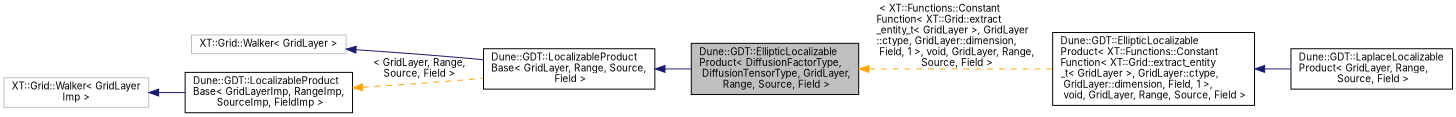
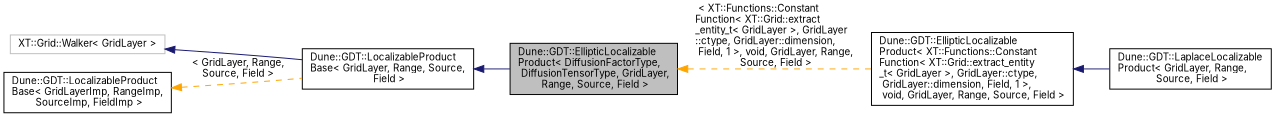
node "XT::Grid::Walker< GridLayer Imp >": removed
